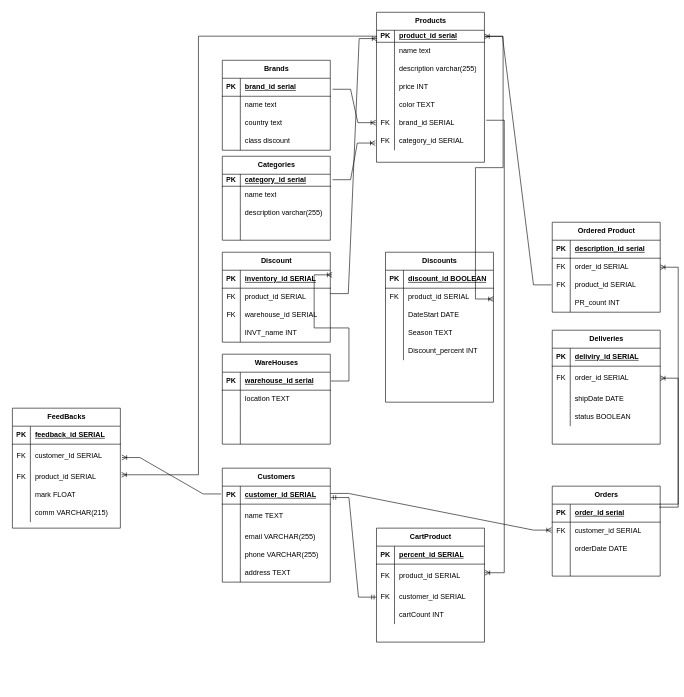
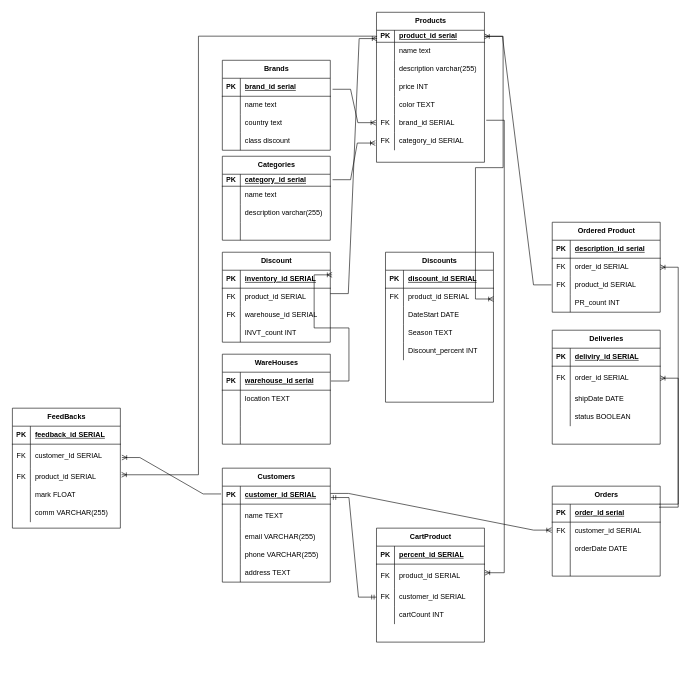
node "discount_id BOOLEAN": label "discount_id BOOLEAN" -> "discount_id SERIAL"
node "INVT_name INT": label "INVT_name INT" -> "INVT_count INT"
node "comm VARCHAR(215)": label "comm VARCHAR(215)" -> "comm VARCHAR(255)"
